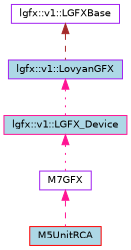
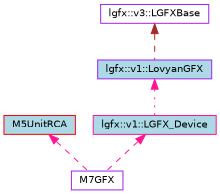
node "lgfx::v1::LGFXBase": label "lgfx::v1::LGFXBase" -> "lgfx::v3::LGFXBase"
edge "M7GFX" -> "lgfx::v1::LGFX_Device": style dotted -> dashed
edge "M5UnitRCA" -> "M7GFX": reversed
